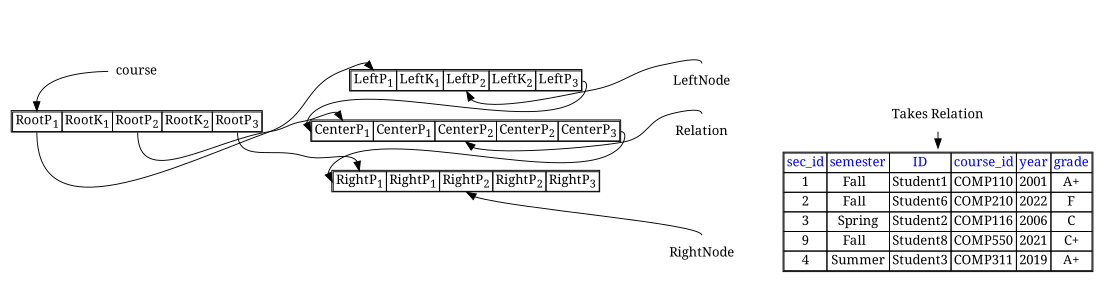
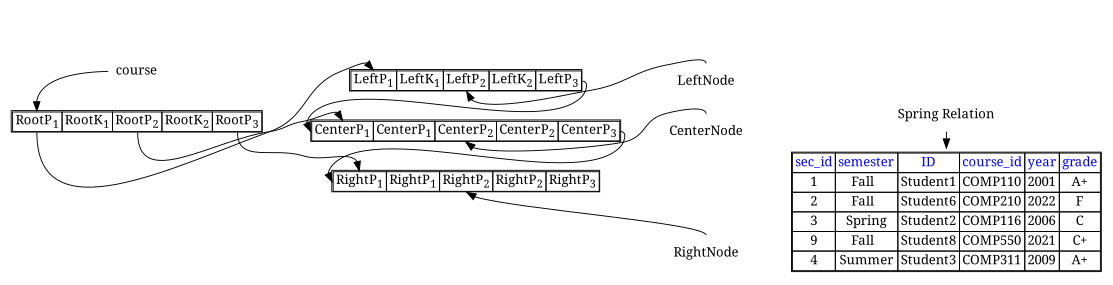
node "Takes Relation": label "Takes Relation" -> "Spring Relation"
node "Relation": label "Relation" -> "CenterNode"
node "sec_id": text "2019" -> "2009"
